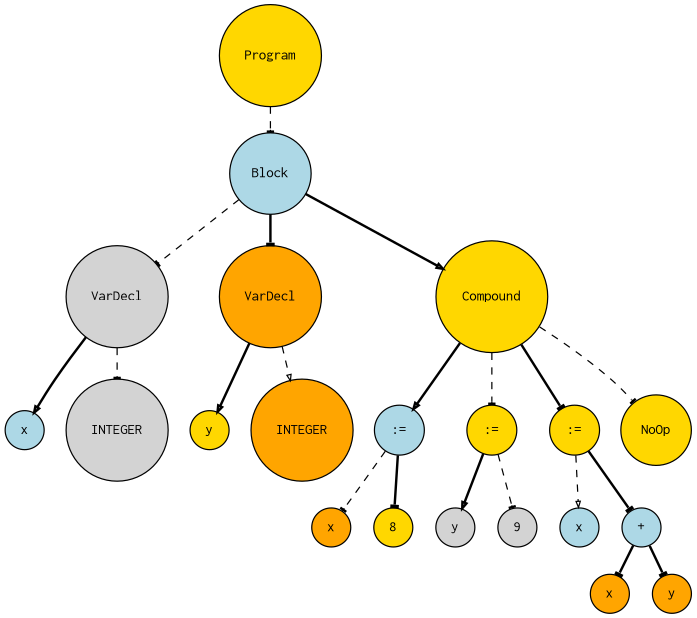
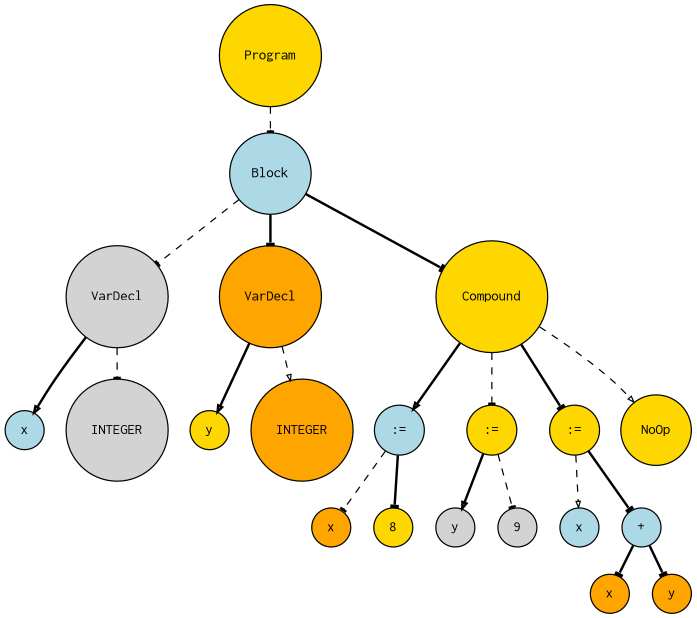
edge "Block" -> "Compound": arrowhead onormal -> tee
edge "Compound" -> "NoOp": arrowhead tee -> onormal
